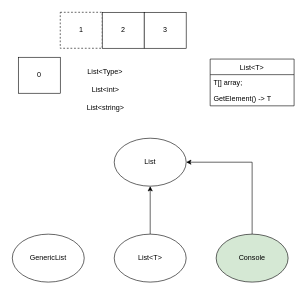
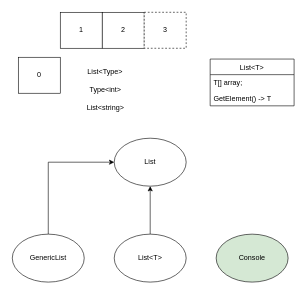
node "1": style dashed -> solid
node "3": style solid -> dashed
node "List<int>": label "List<int>" -> "Type<int>"
edge "GenericList" -> "List": added
edge "Console" -> "List": removed
